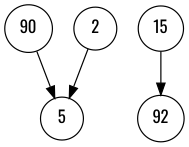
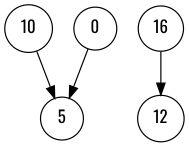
node "90": label "90" -> "10"
node "2": label "2" -> "0"
node "15": label "15" -> "16"
node "92": label "92" -> "12"
